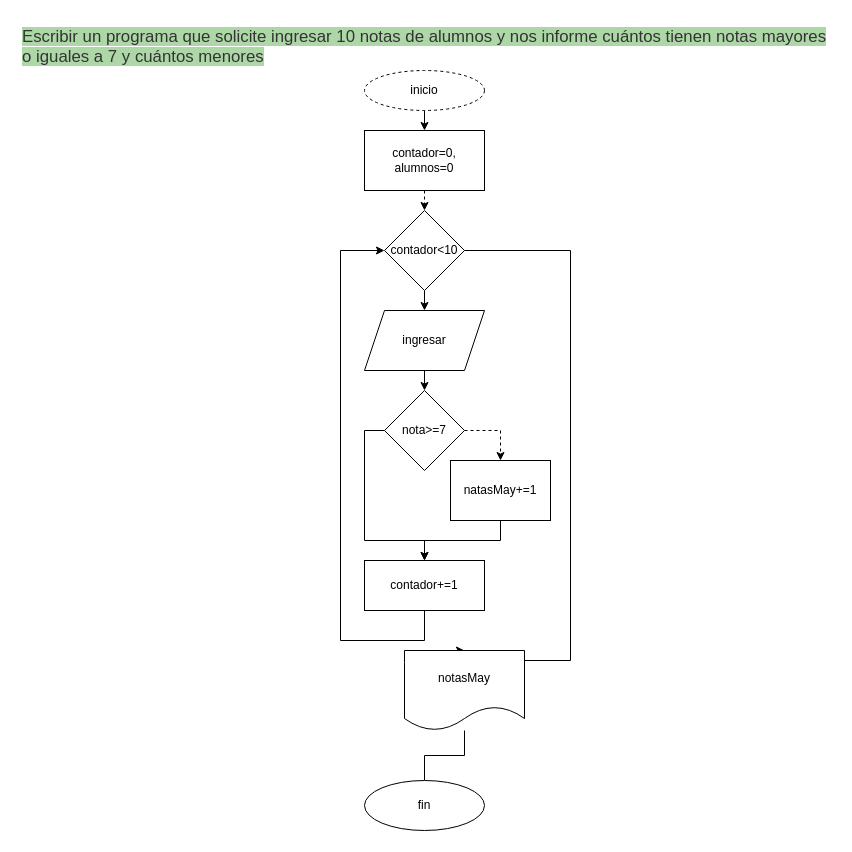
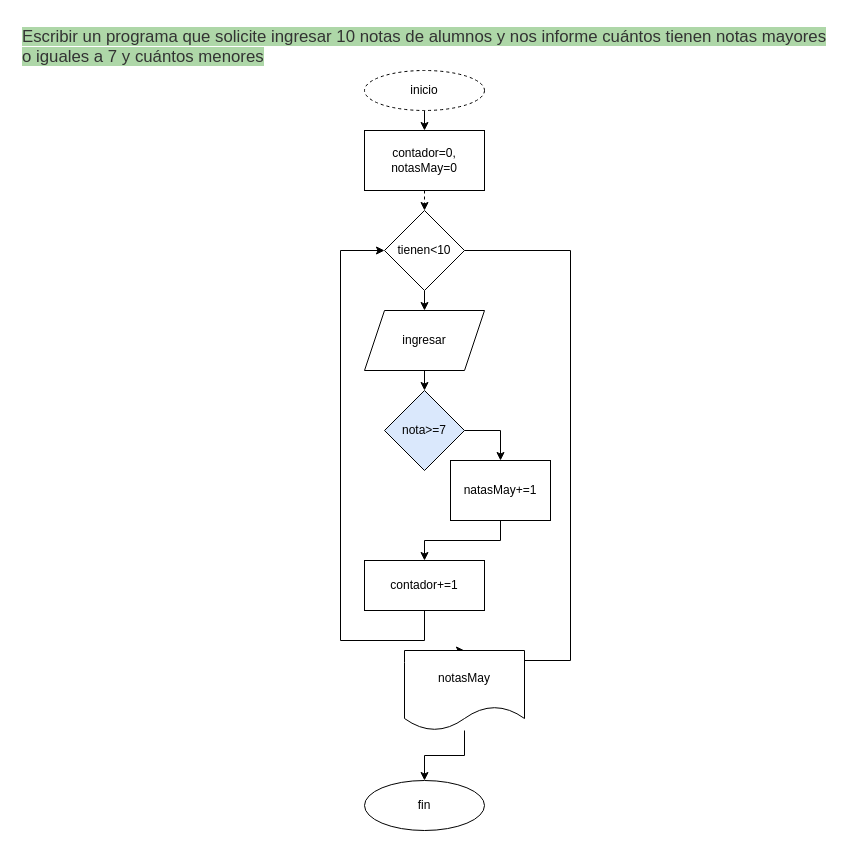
node "contador=0, alumnos=0": label "contador=0, alumnos=0" -> "contador=0, notasMay=0"
node "contador<10": label "contador<10" -> "tienen<10"
node "nota>=7": fillcolor #ffffff -> #dae8fc
edge "nota>=7" -> "natasMay+=1": style dashed -> solid
edge "nota>=7" -> "contador+=1": removed
edge "notasMay" -- "fin": arrowhead none -> classic
